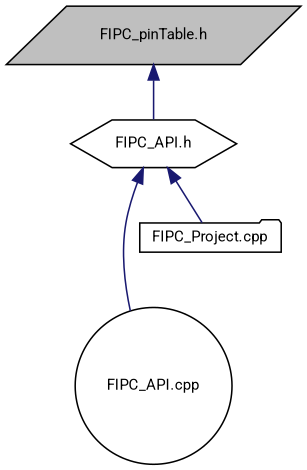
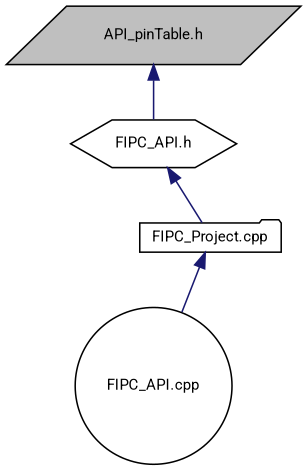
node "FIPC_pinTable.h": label "FIPC_pinTable.h" -> "API_pinTable.h"
edge "FIPC_API.cpp" -> "FIPC_API.h": now "FIPC_API.cpp" -> "FIPC_Project.cpp"
